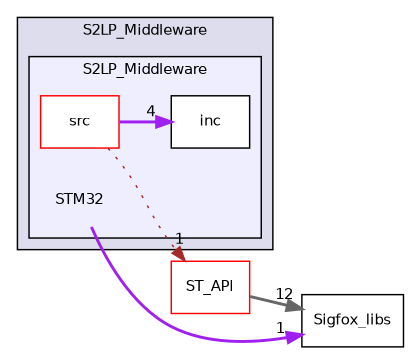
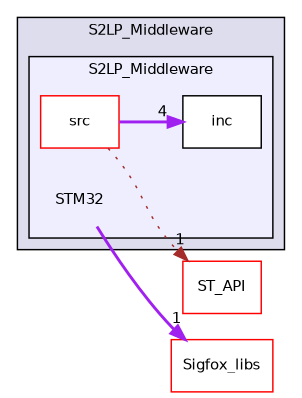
edge "ST_API" -> "Sigfox_libs": removed
node "Sigfox_libs": color black -> red
